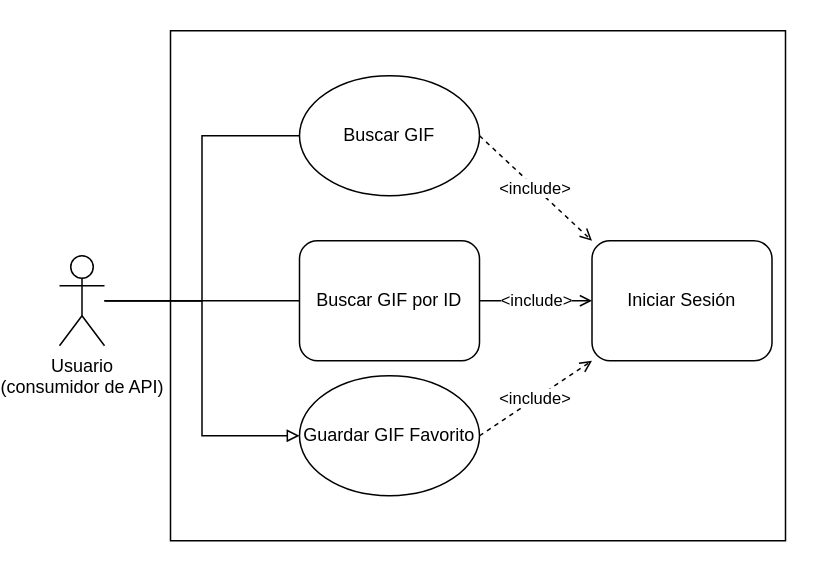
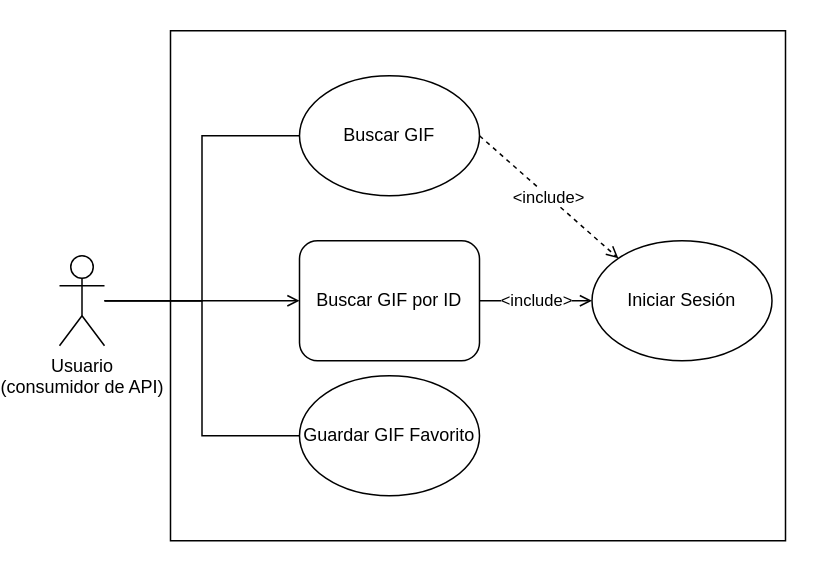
edge "Usuario (consumidor de API)" -- "Buscar GIF por ID": arrowhead none -> open
node "Iniciar Sesión": shape rounded rectangle -> ellipse
edge "Guardar GIF Favorito" -> "Iniciar Sesión": removed, label "<include>"
edge "Usuario (consumidor de API)" -> "Guardar GIF Favorito": arrowhead block -> none
